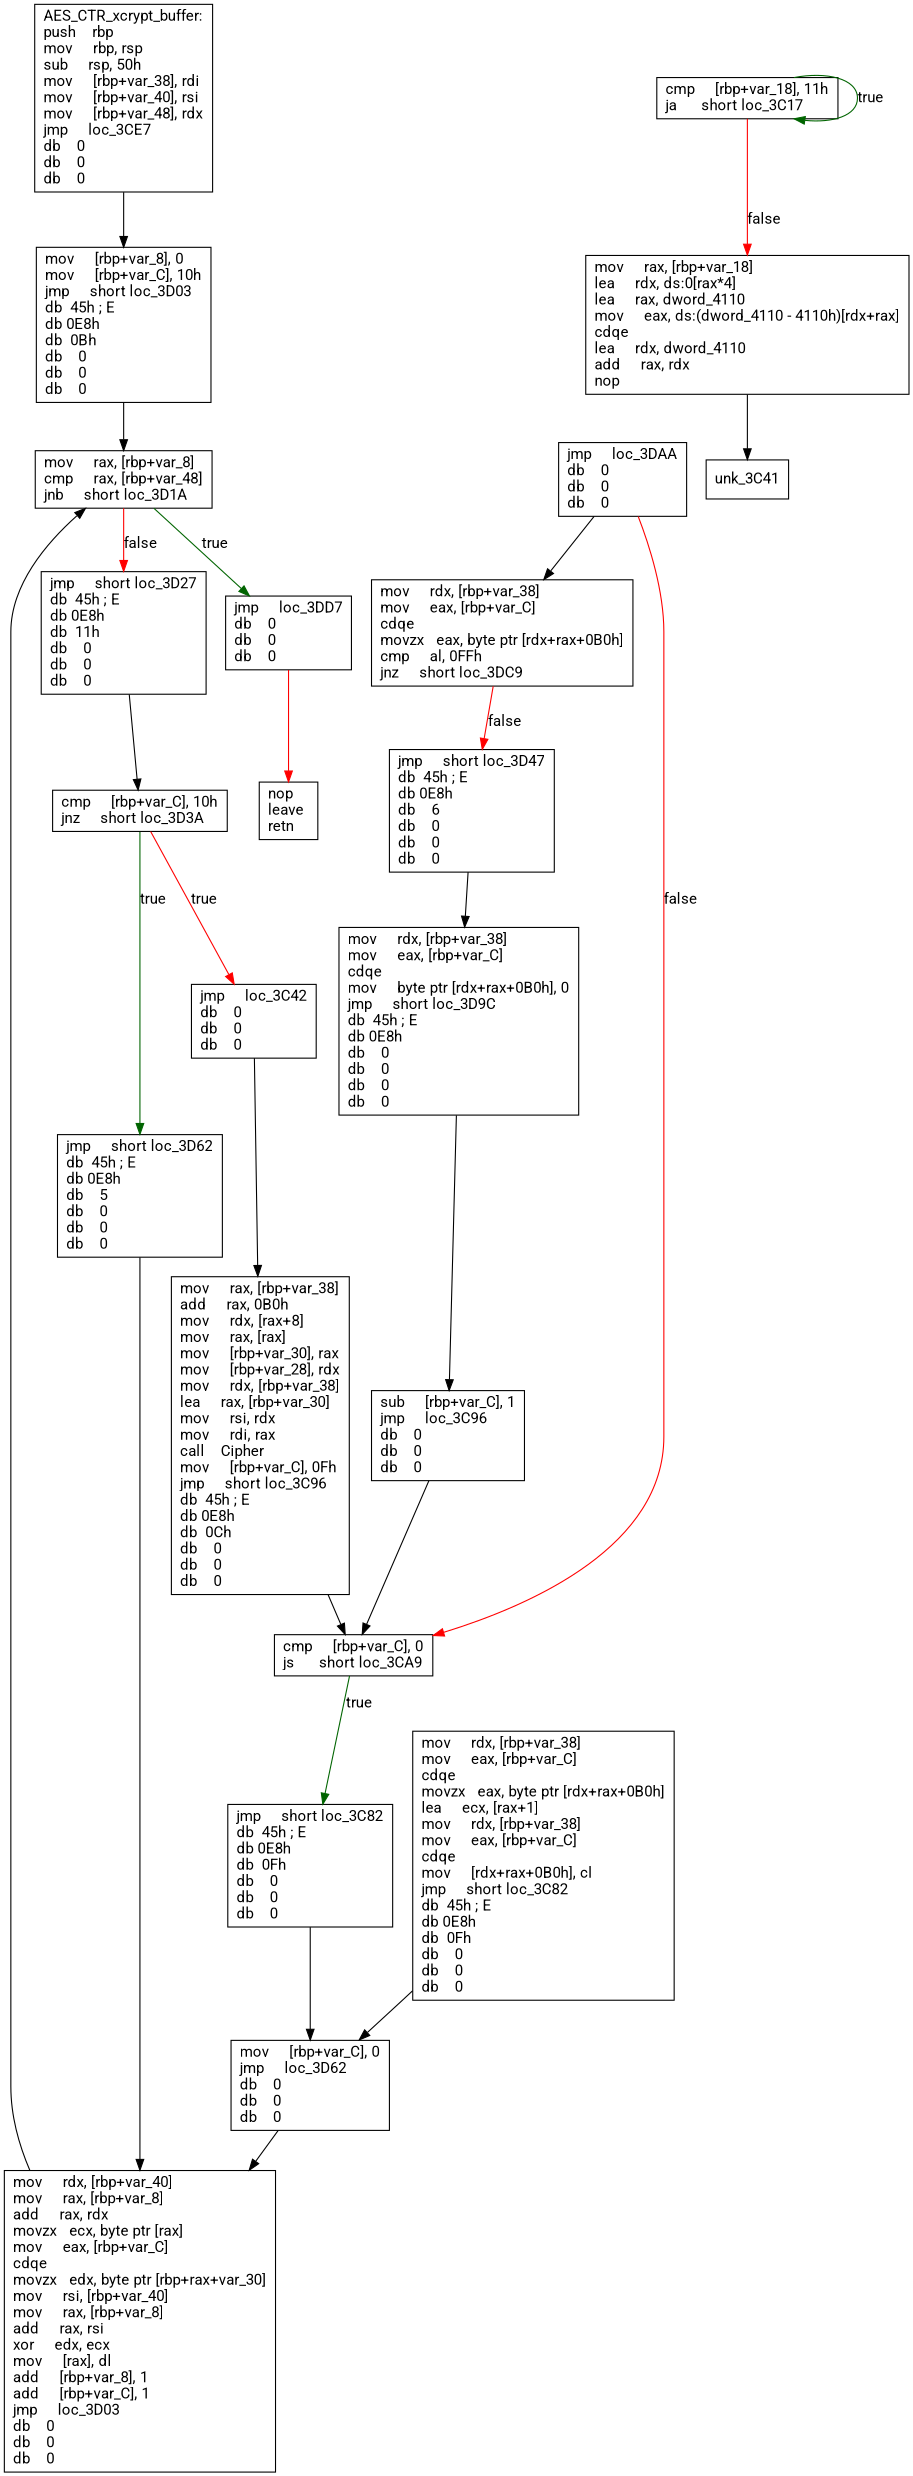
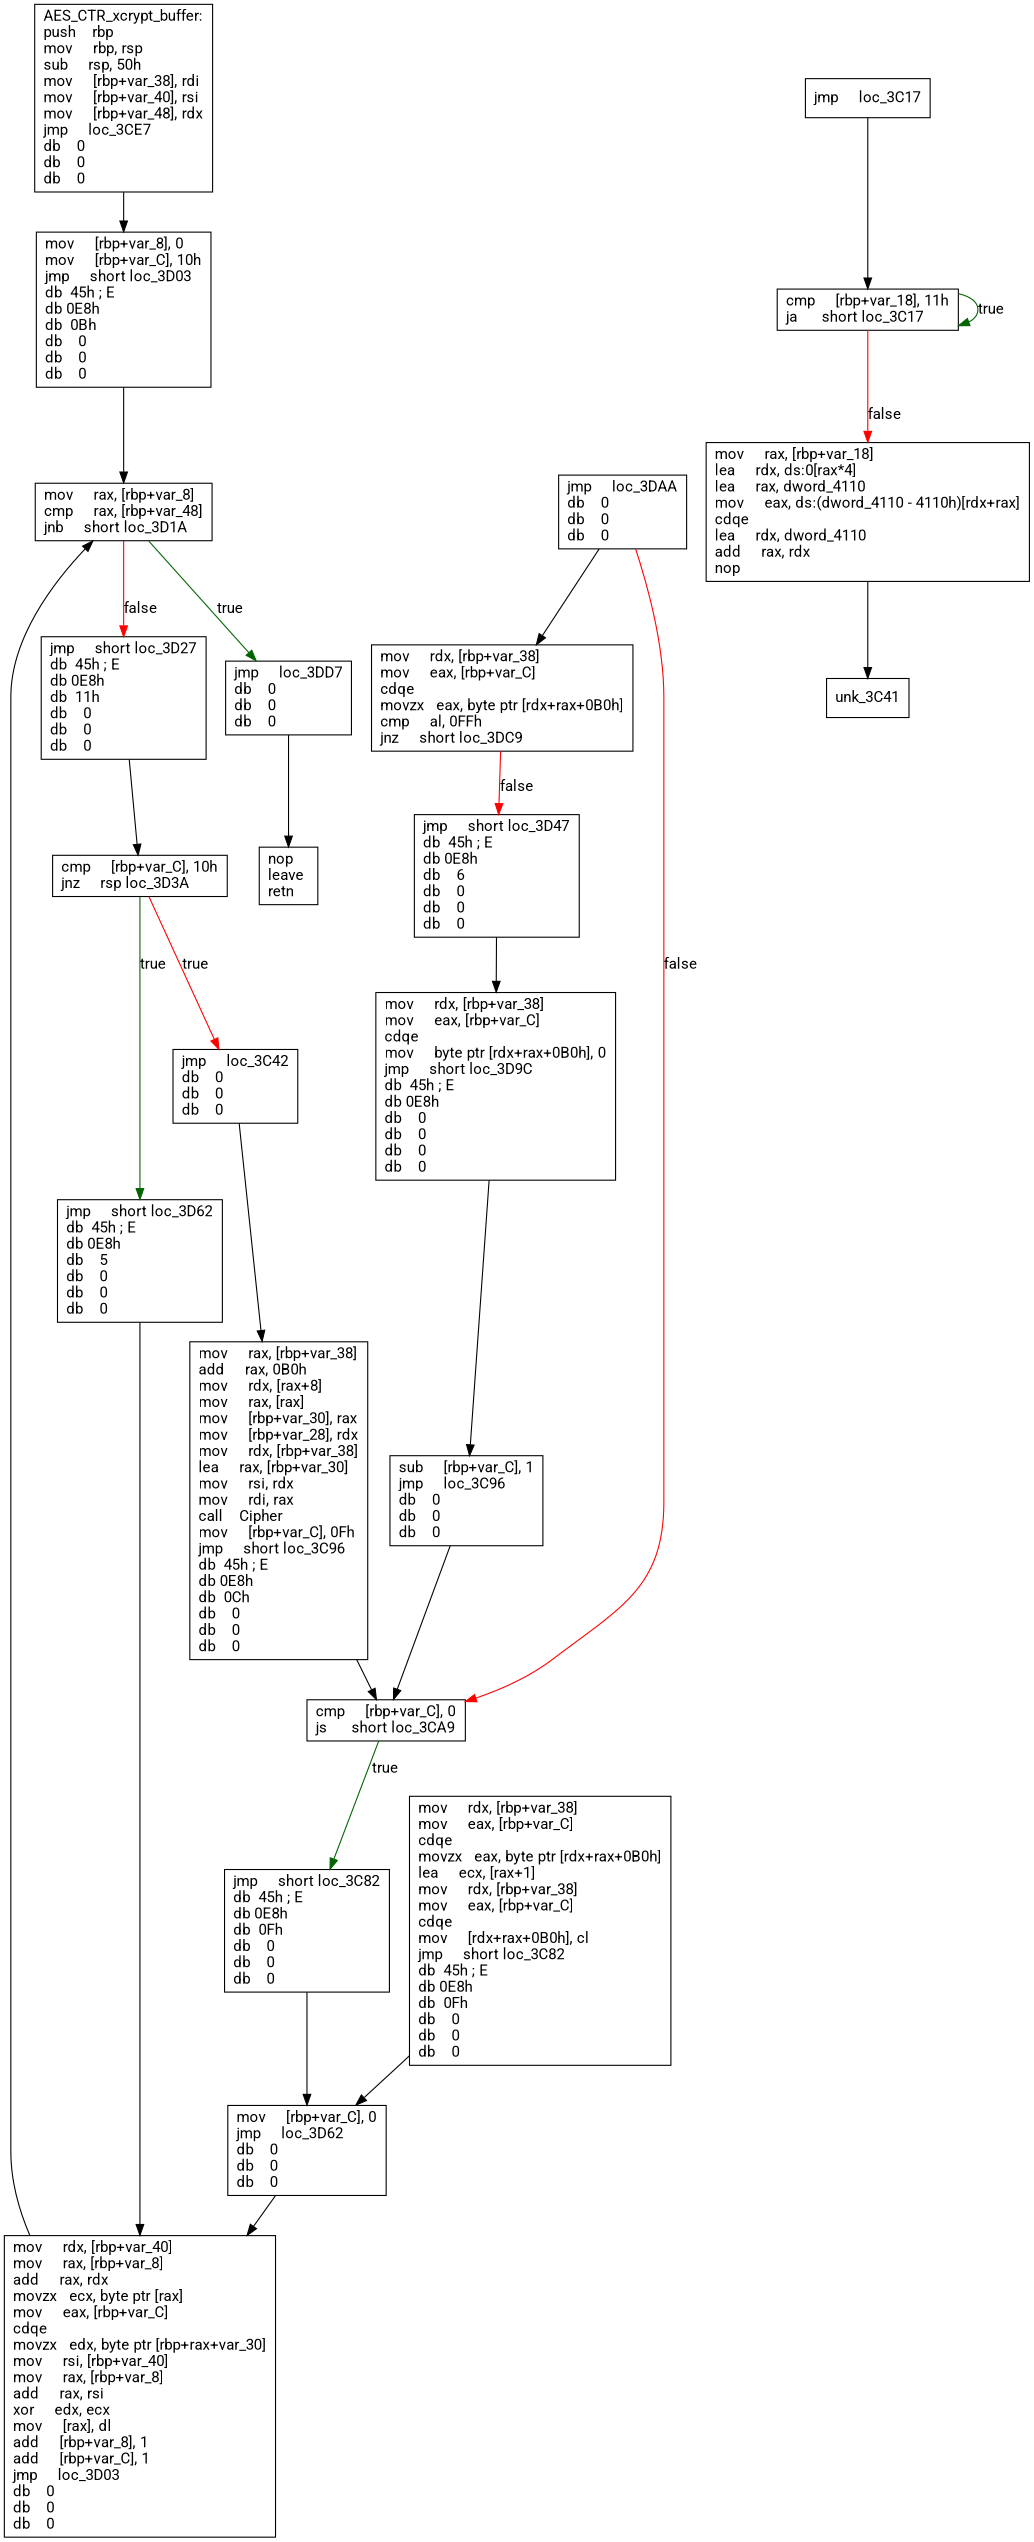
node "jmp     loc_3C17": added
edge "jmp     loc_3DD7 db    0 db    0 db    0" -> "nop leave retn": color red -> black
node "cmp     [rbp+var_C], 10h jnz     short loc_3D3A": label "cmp     [rbp+var_C], 10h jnz     short loc_3D3A" -> "cmp     [rbp+var_C], 10h jnz     rsp loc_3D3A"
